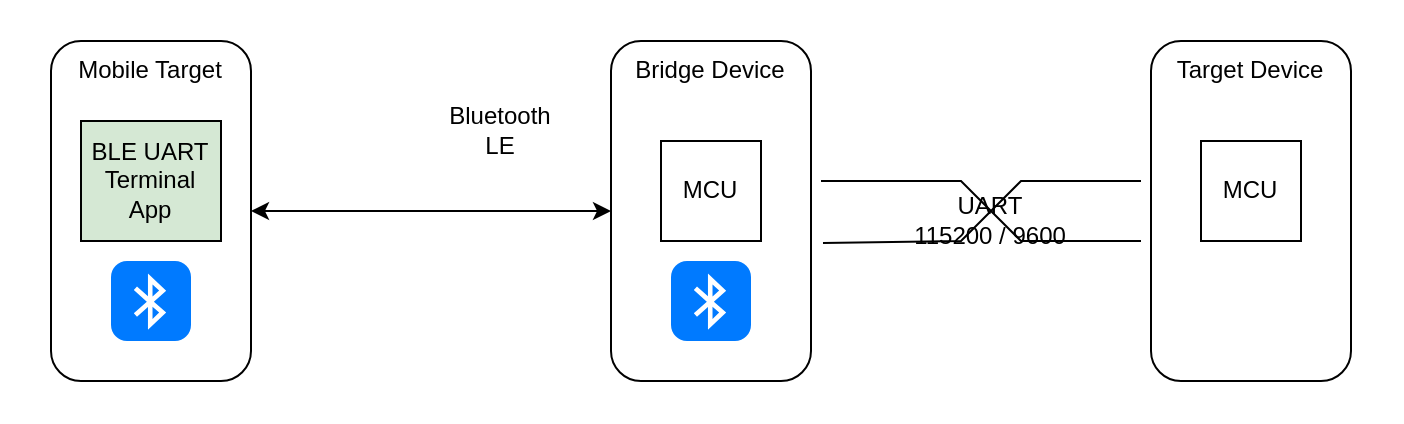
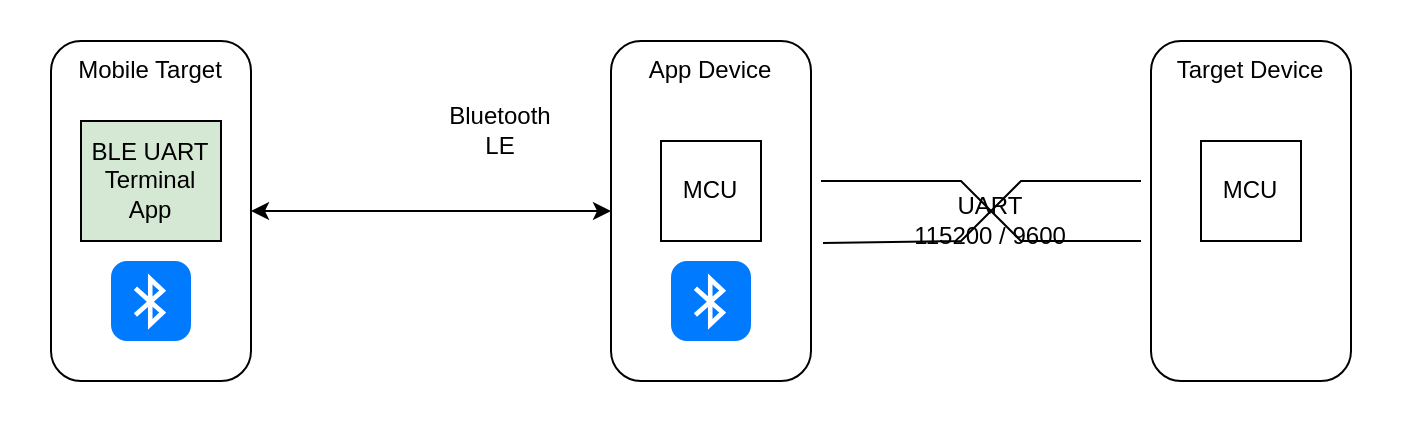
node "Bridge Device": label "Bridge Device" -> "App Device"
